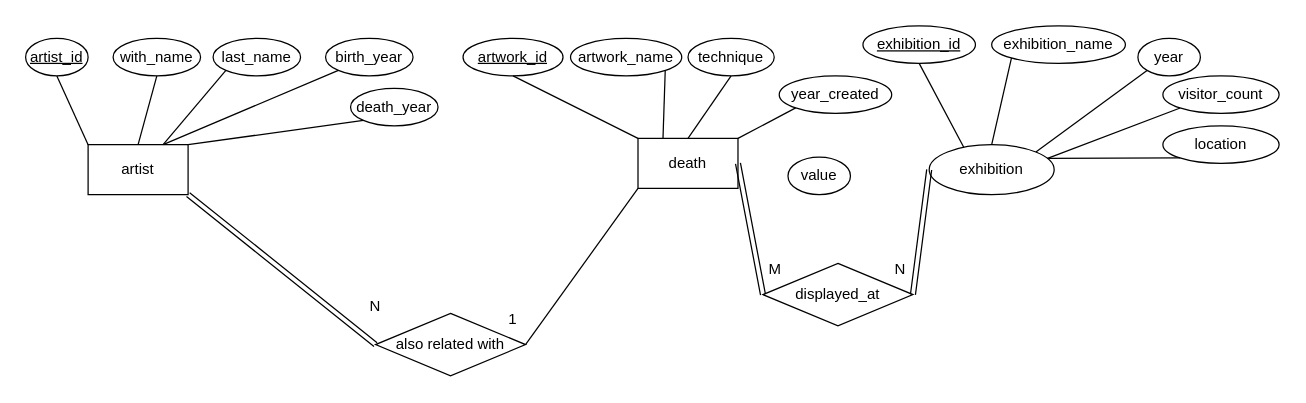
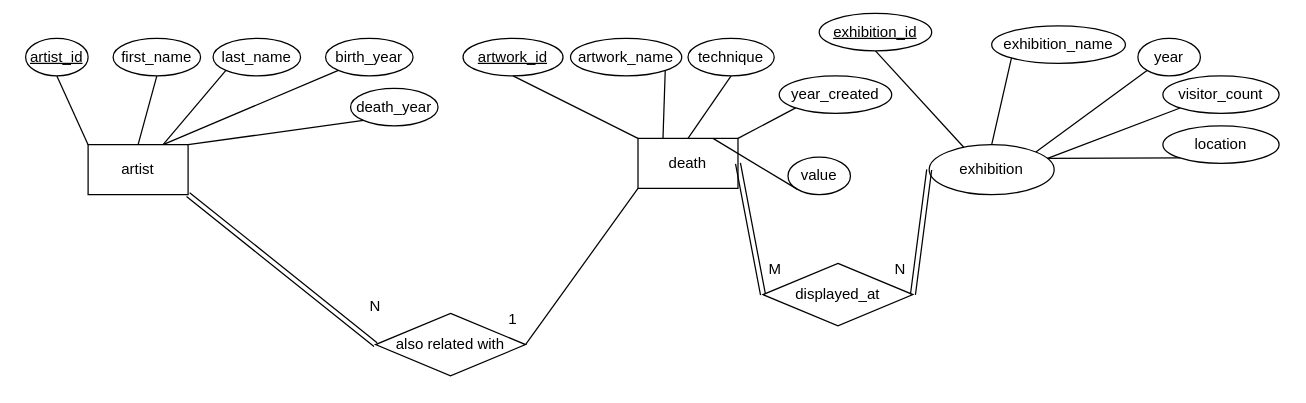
node "exhibition_id": moved (919, 44) -> (876, 32)
node "with_name": label "with_name" -> "first_name"
edge "death" -- "value": added
